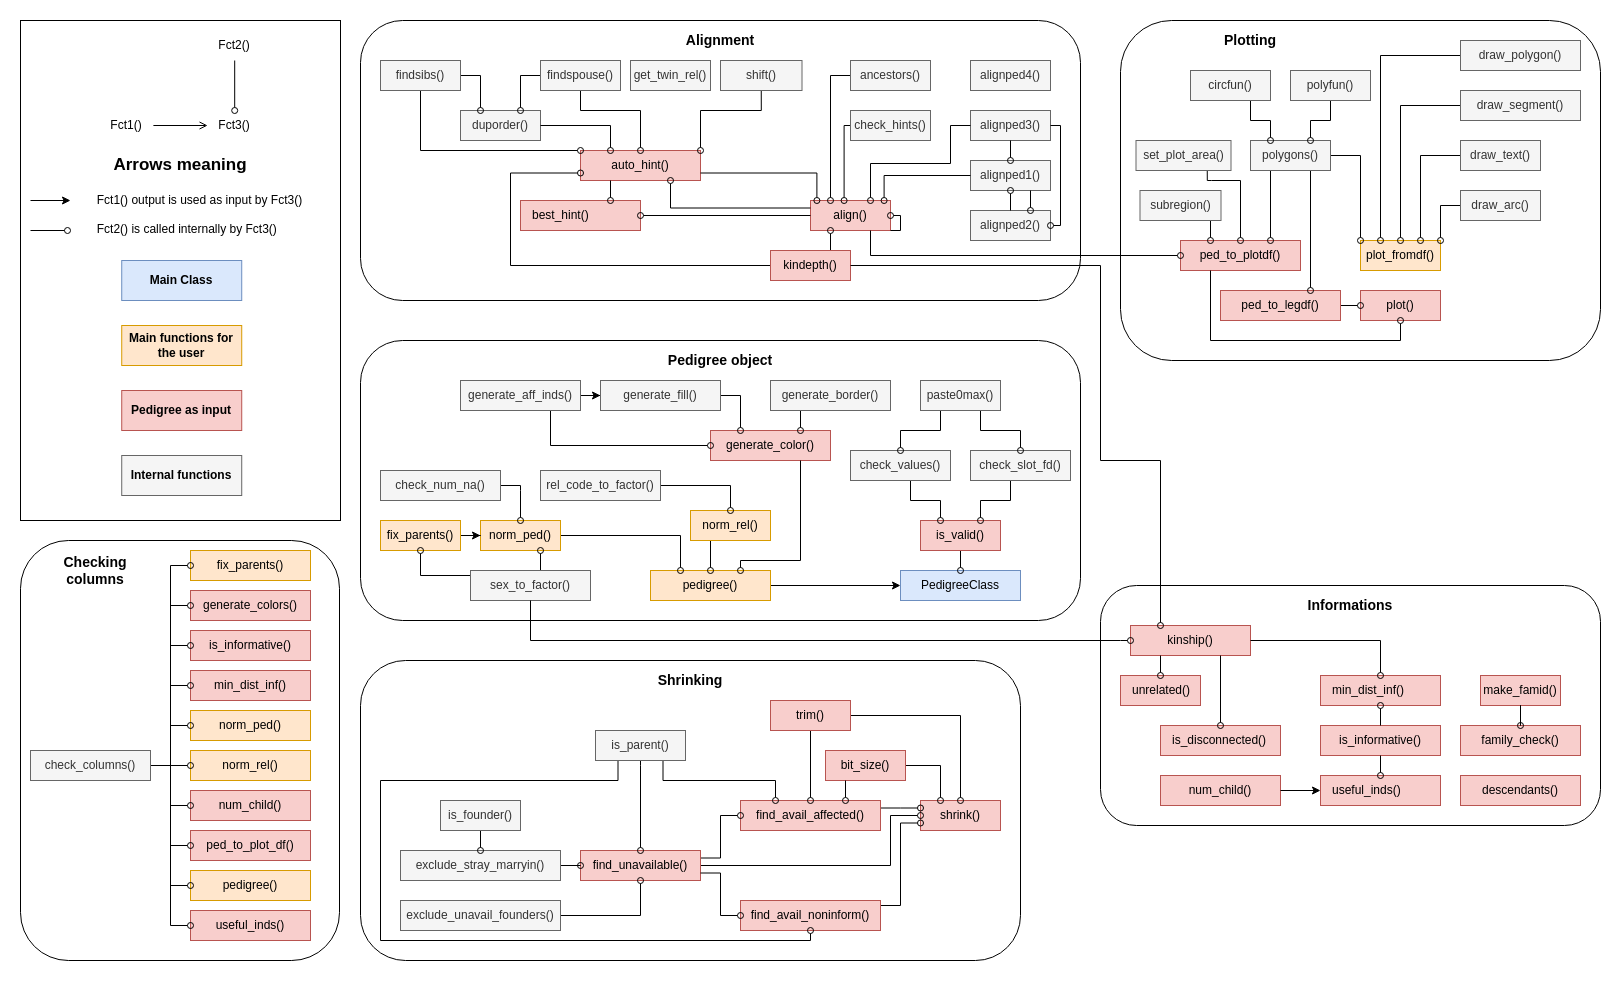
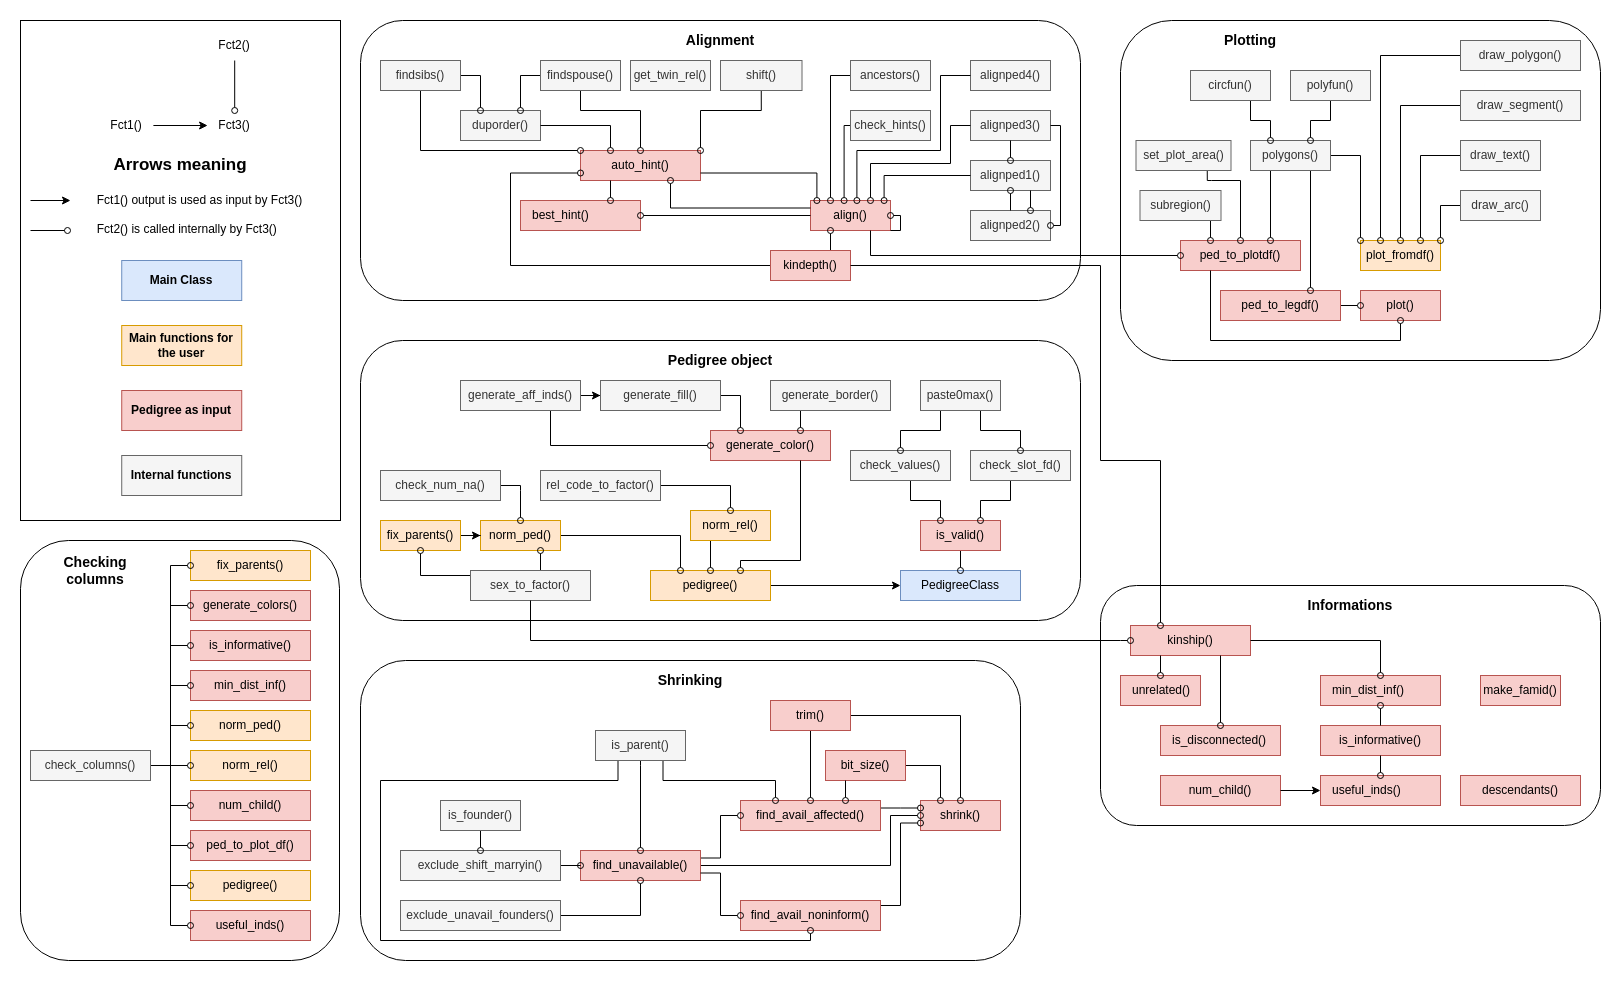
edge "Fct1()" -> "Fct3()": arrowhead open -> classic
edge "alignped4()" -> "align()": added
edge "make_famid()" -> "family_check()": removed
node "family_check()": removed
node "exclude_stray_marryin()": label "exclude_stray_marryin()" -> "exclude_shift_marryin()"
